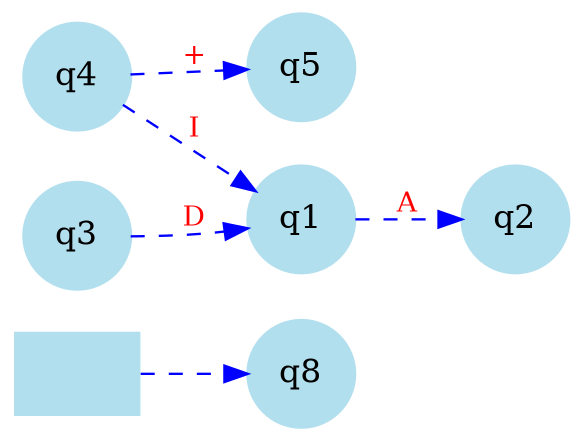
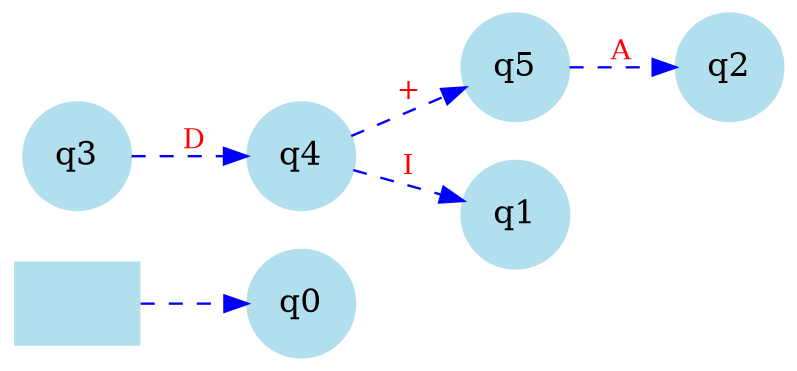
edge "q1" -> "q2": now "q5" -> "q2"
edge "q3" -> "q1": now "q3" -> "q4"
node "q8": label "q8" -> "q0"
